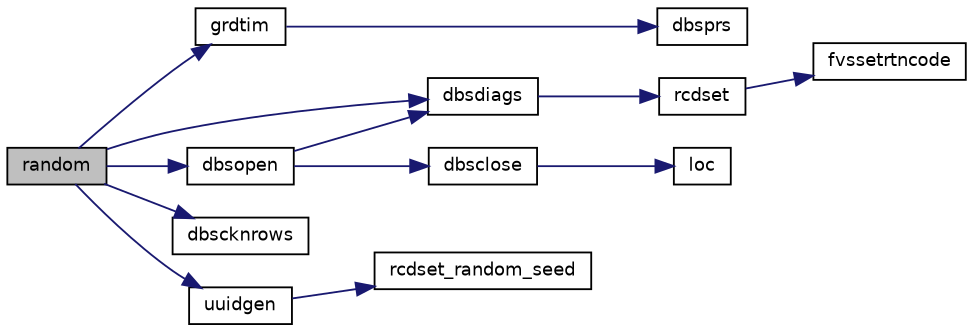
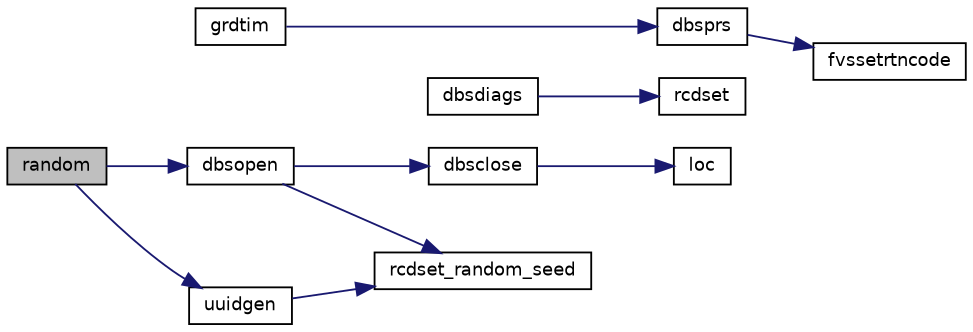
edge "rcdset" -> "fvssetrtncode": now "dbsprs" -> "fvssetrtncode"
edge "random" -> "grdtim": removed
edge "random" -> "dbsdiags": removed
edge "dbsopen" -> "dbsdiags": now "dbsopen" -> "rcdset_random_seed"
node "dbscknrows": removed
